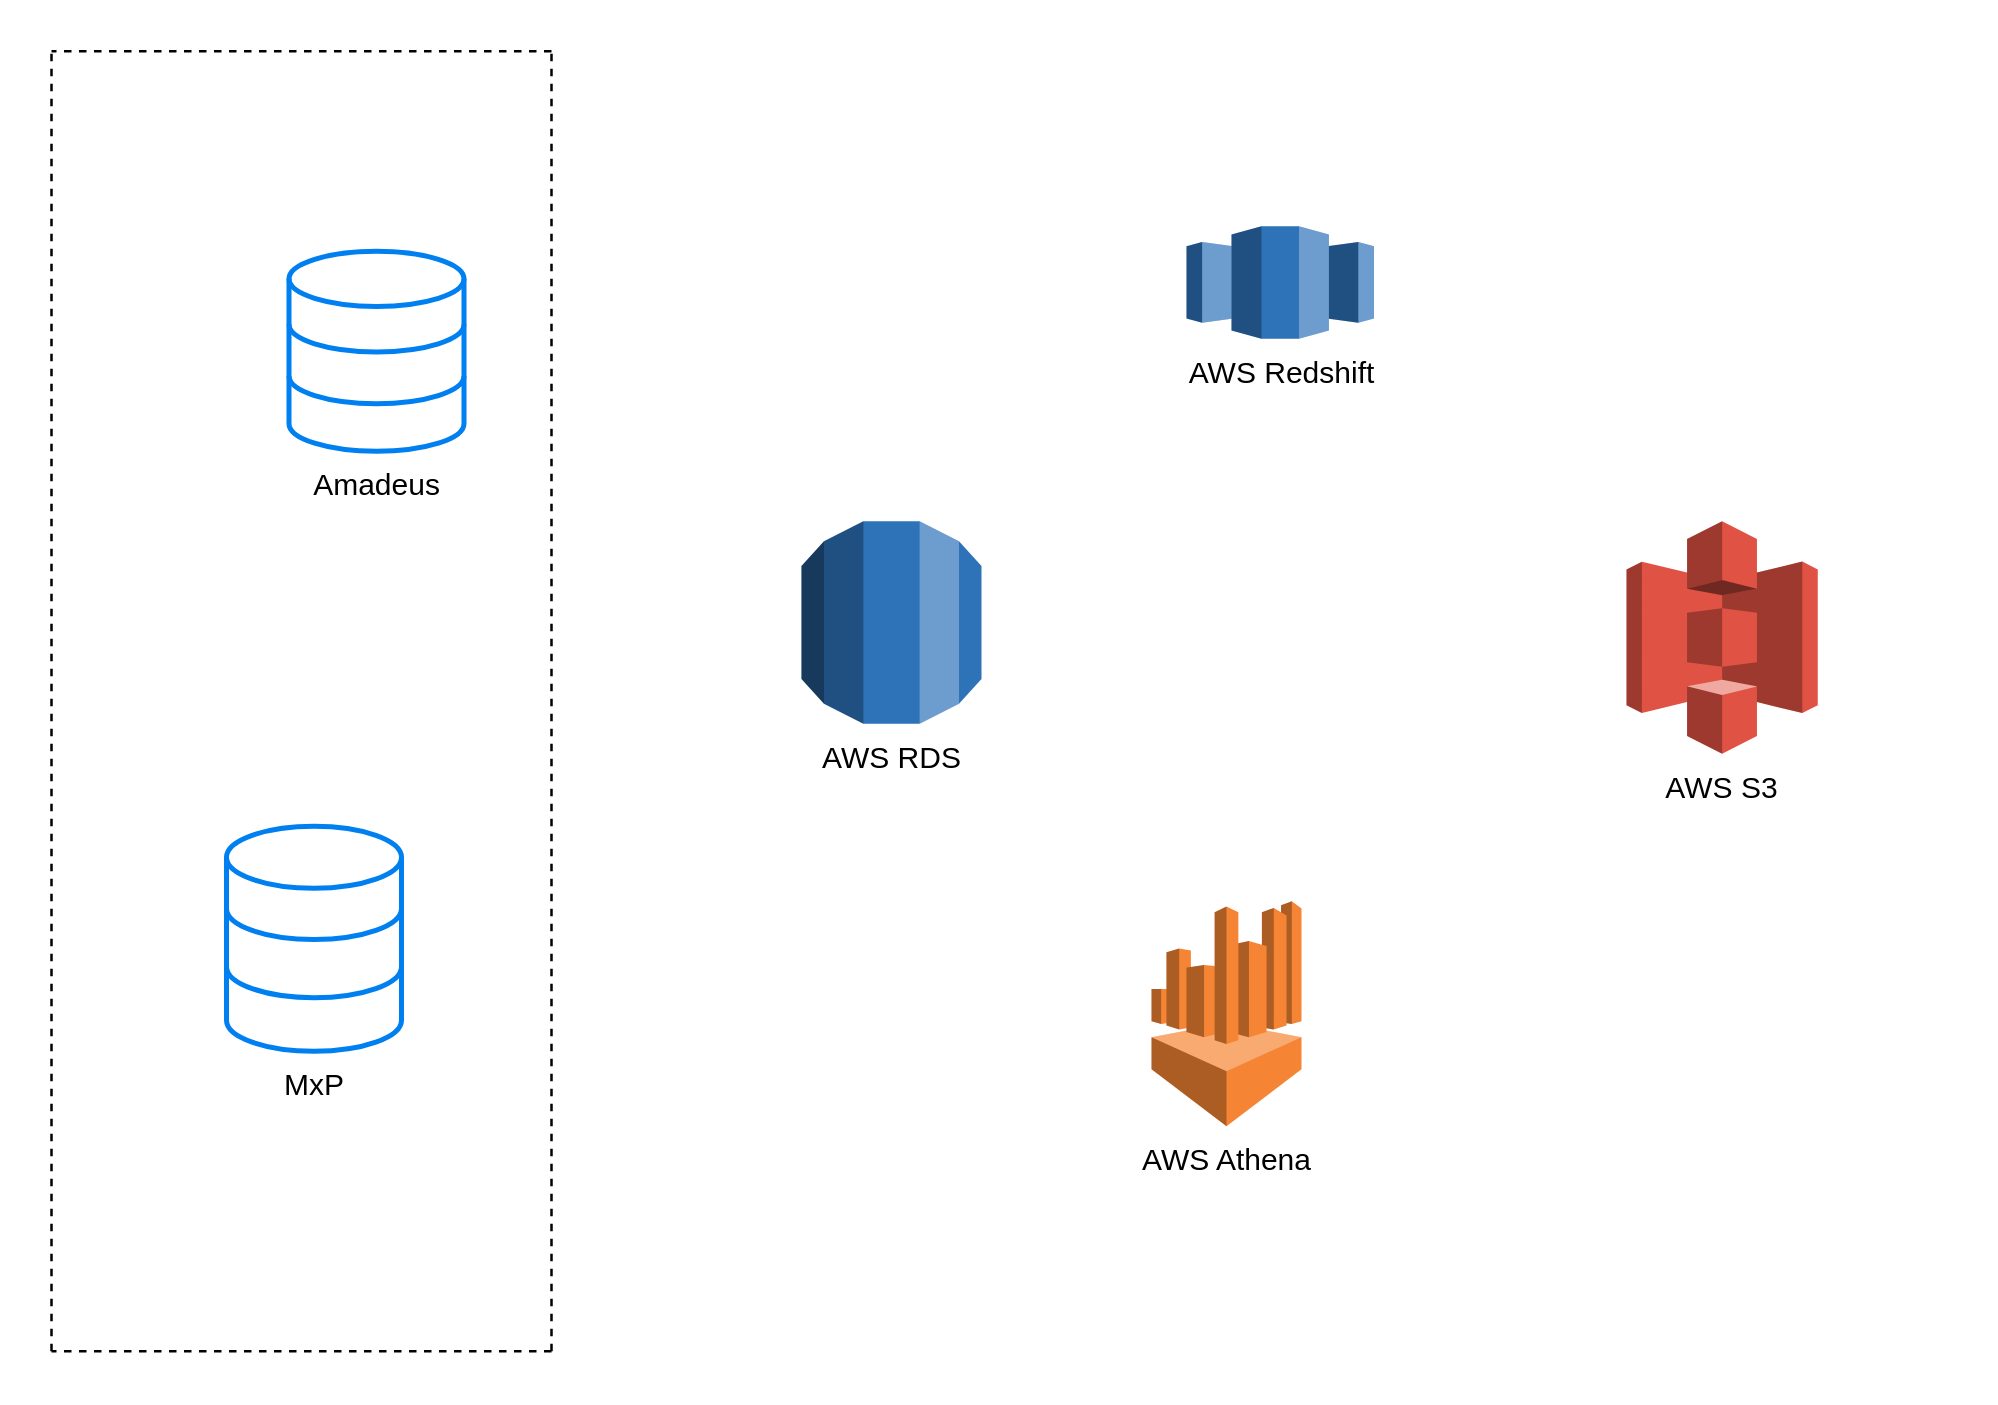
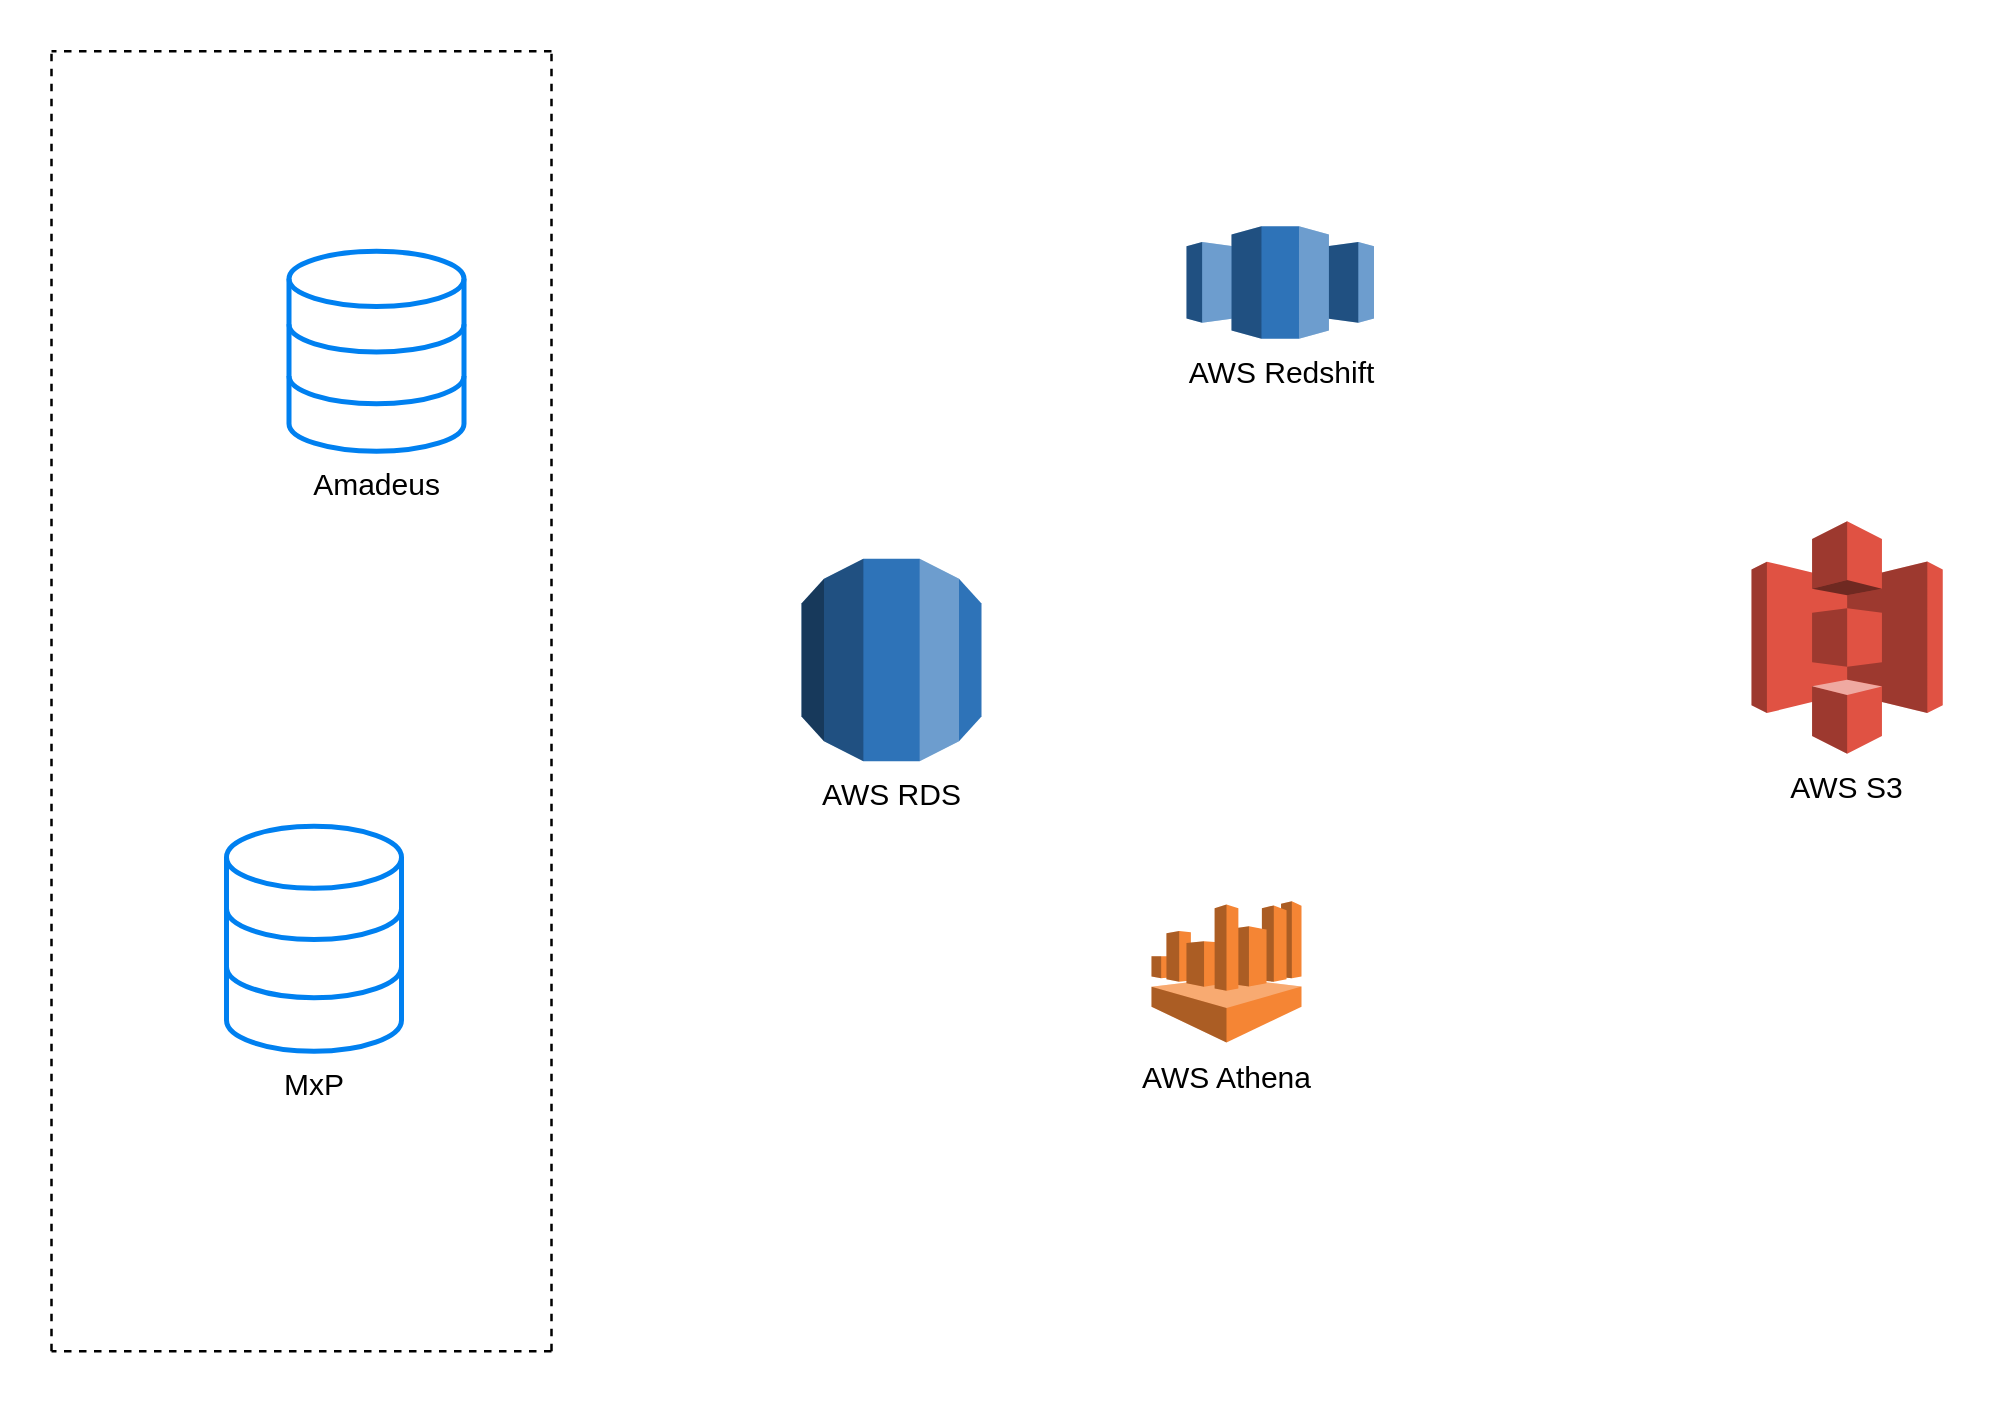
node "AWS RDS": moved (891, 623) -> (891, 660)
node "AWS S3": moved (1722, 638) -> (1847, 638)
node "AWS Athena": size 150x225 -> 150x141
